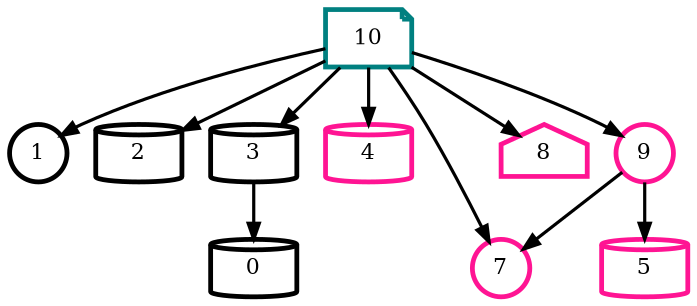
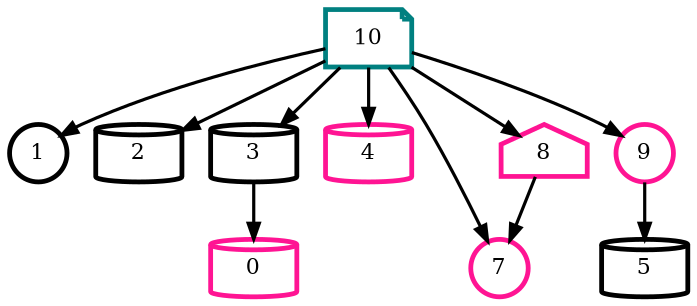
edge "9" -> "7": now "8" -> "7"
node "0": color black -> deeppink
node "5": color deeppink -> black
